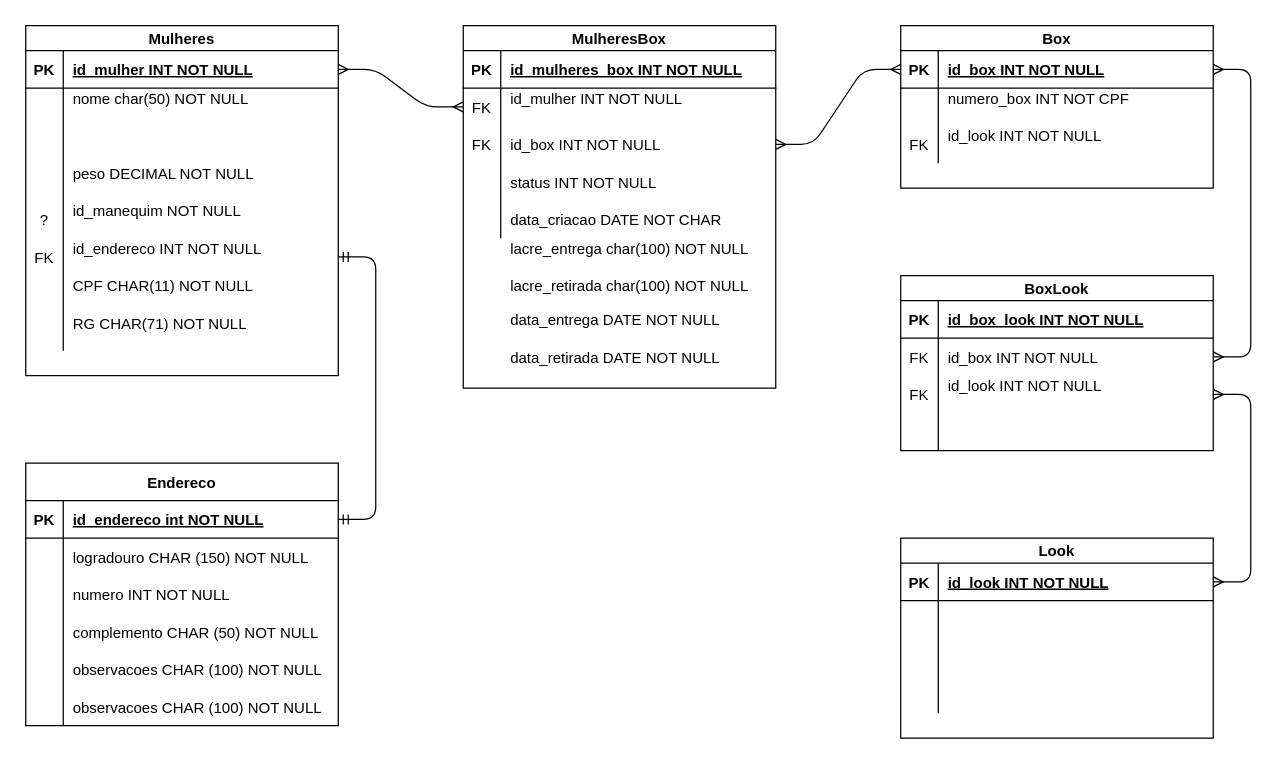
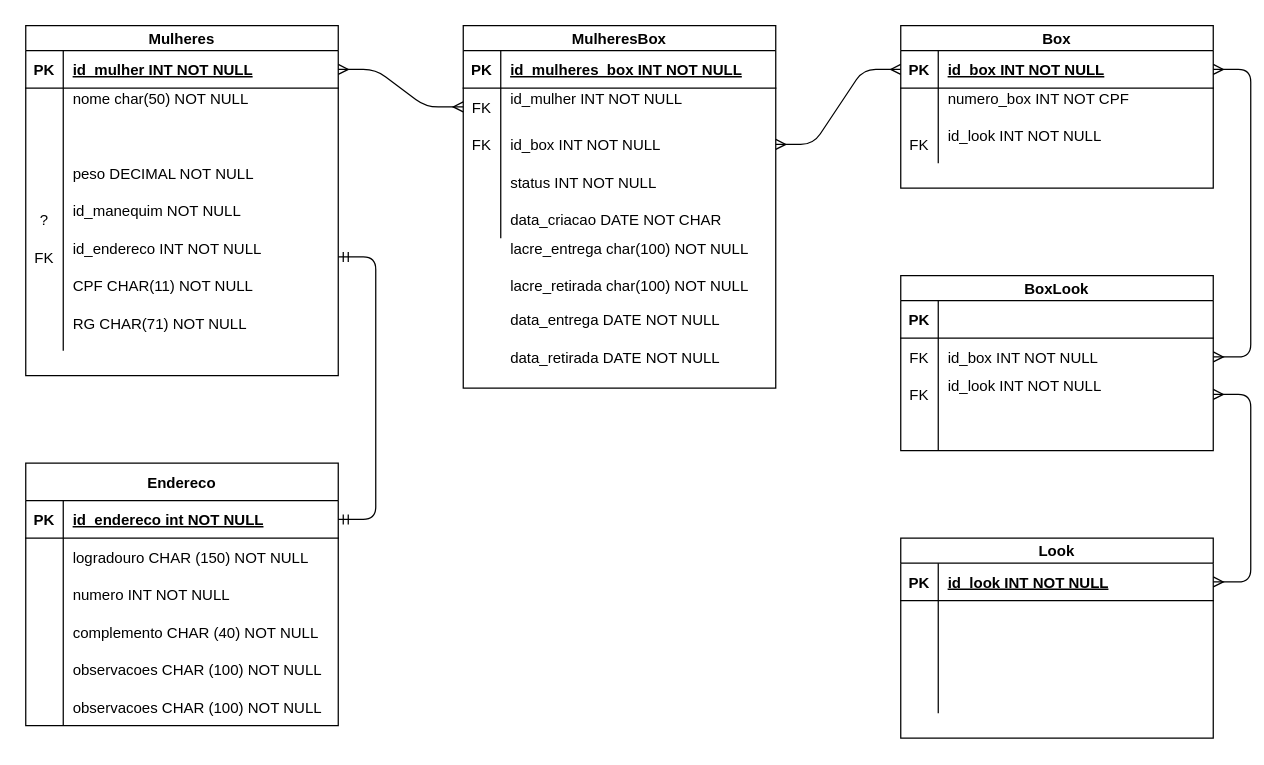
node "id_box_look INT NOT NULL": removed
node "complemento CHAR (50) NOT NULL": label "complemento CHAR (50) NOT NULL" -> "complemento CHAR (40) NOT NULL"
